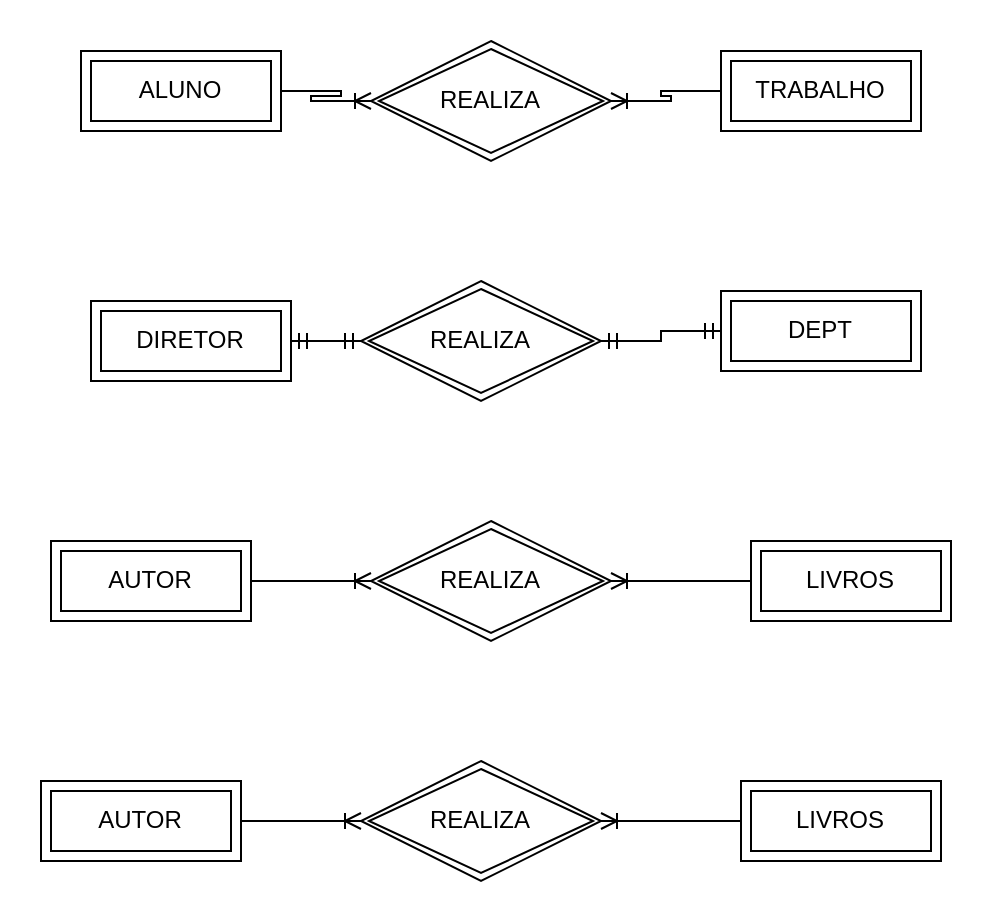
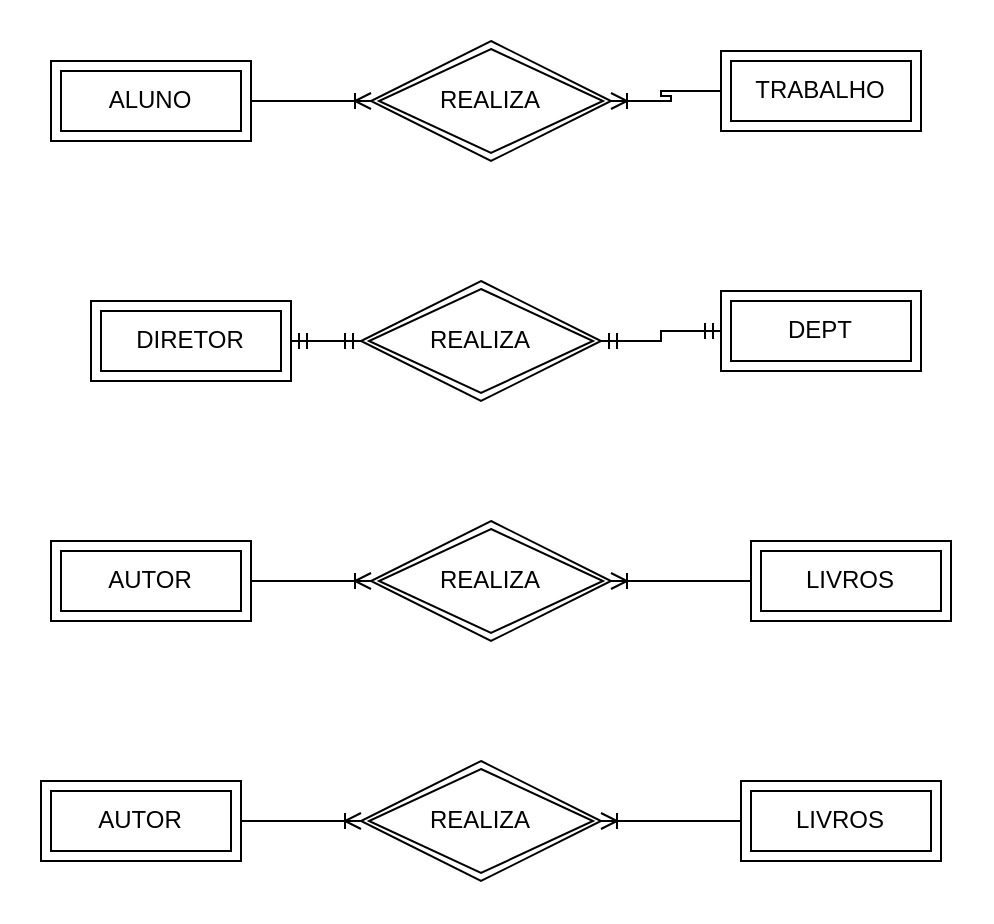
node "ALUNO": moved (181, 91) -> (151, 101)
